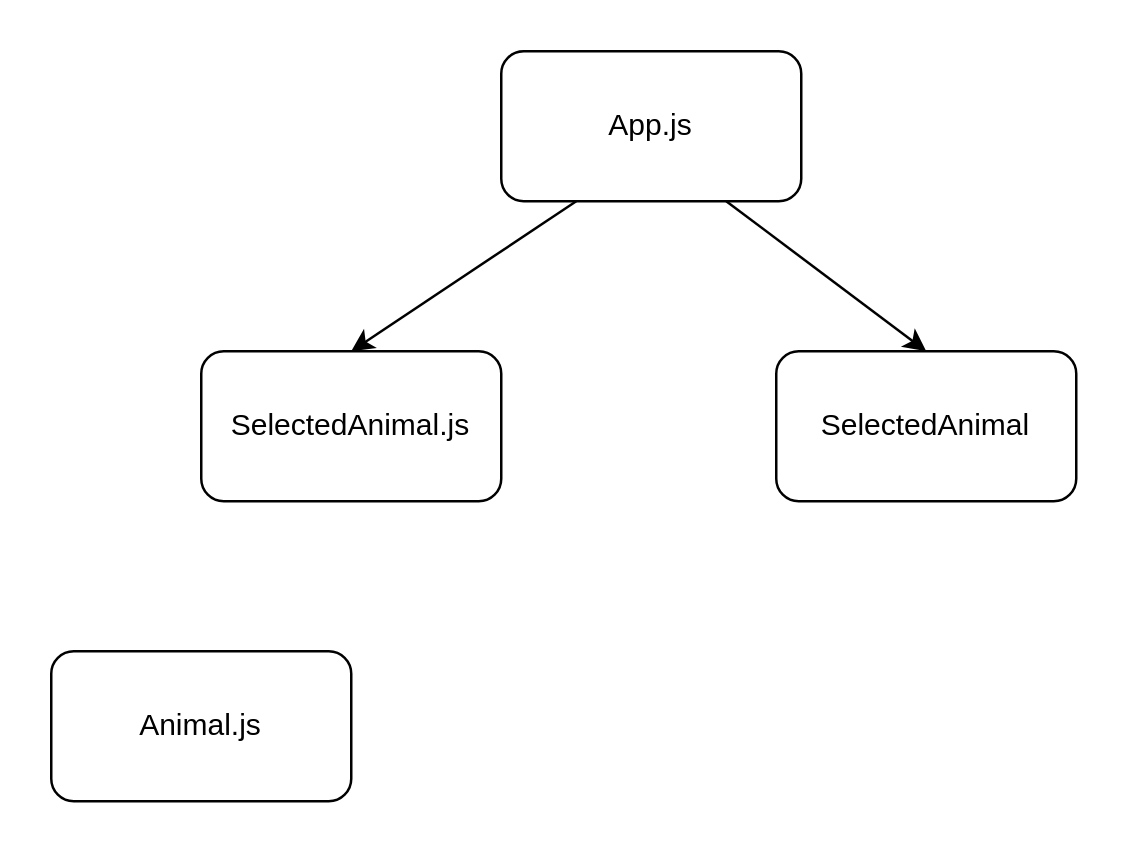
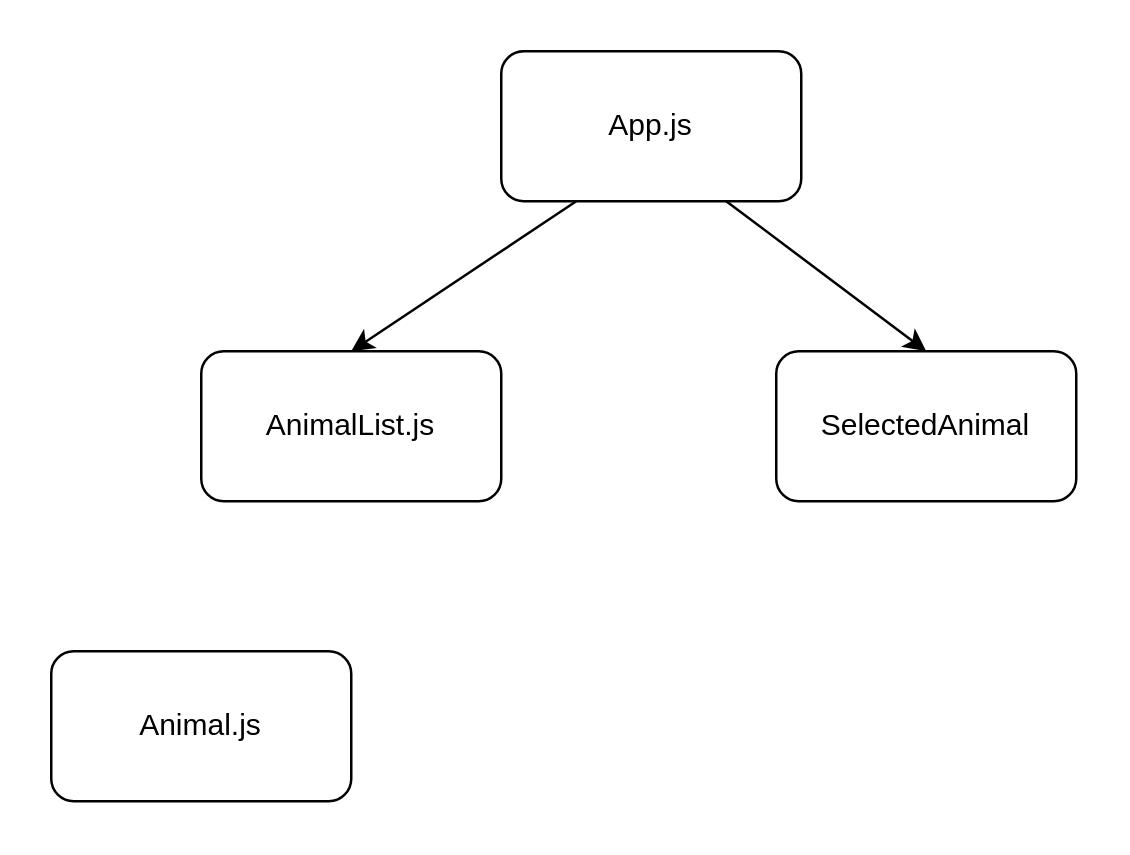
node "SelectedAnimal.js": label "SelectedAnimal.js" -> "AnimalList.js"
